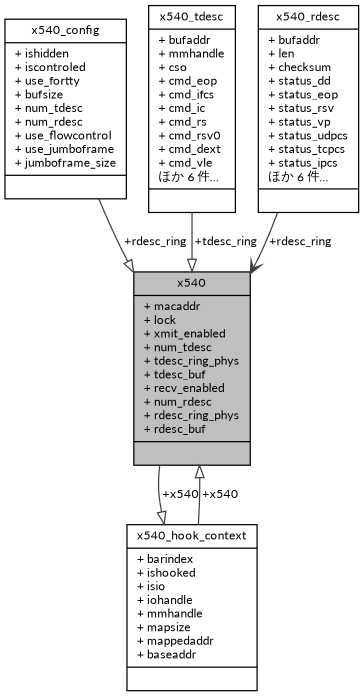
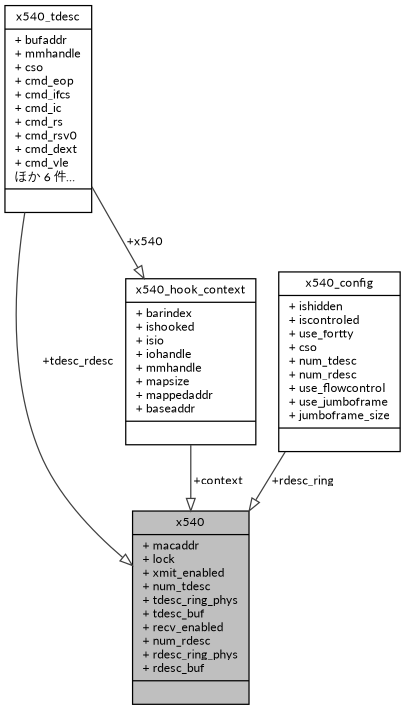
node "x540_config": text "+ bufsize" -> "+ cso"
node "x540_rdesc": removed
edge "x540_tdesc" -> "x540": label " +tdesc_ring" -> " +tdesc_rdesc"
edge "x540" -> "x540_hook_context": now "x540_tdesc" -> "x540_hook_context"
edge "x540_hook_context" -> "x540": label " +x540" -> " +context"
